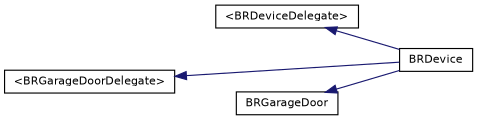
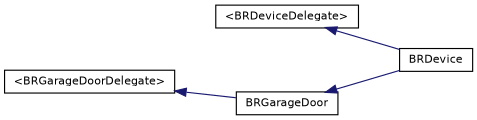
edge "BRDevice" -> "<BRGarageDoorDelegate>": now "BRGarageDoor" -> "<BRGarageDoorDelegate>"
